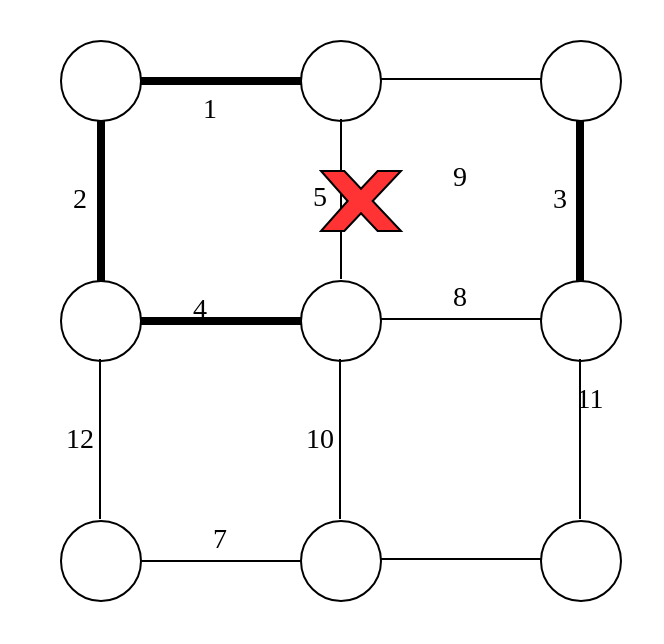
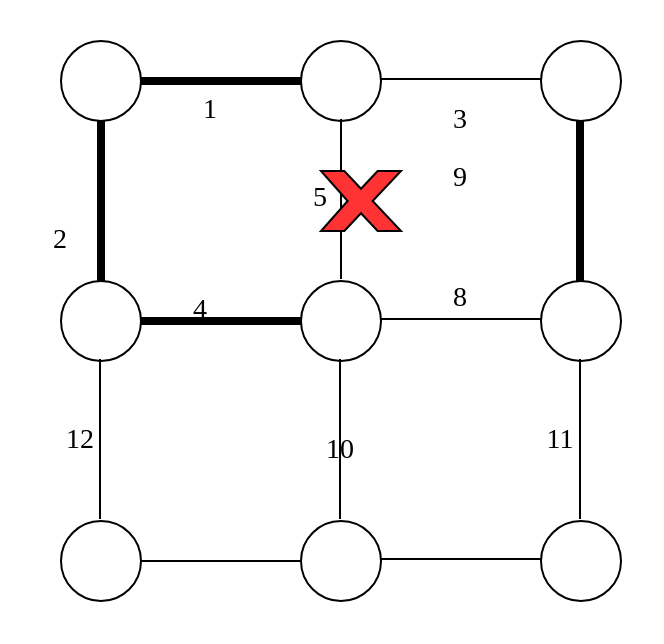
node "2": moved (81, 201) -> (61, 241)
node "3": moved (561, 201) -> (461, 121)
node "11": moved (591, 401) -> (561, 441)
node "10": moved (321, 441) -> (341, 451)
node "7": removed
